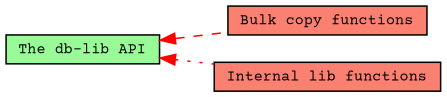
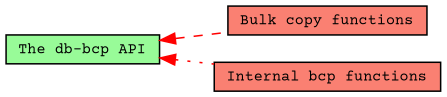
node "The db-lib API": label "The db-lib API" -> "The db-bcp API"
node "Internal lib functions": label "Internal lib functions" -> "Internal bcp functions"
